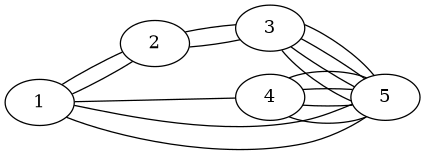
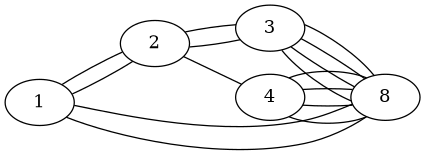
node "5": label "5" -> "8"
edge "4" -- "1": now "4" -- "2"
